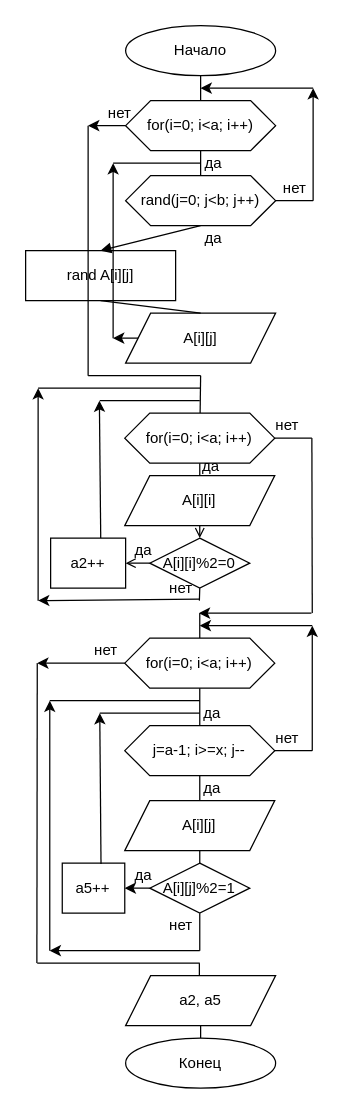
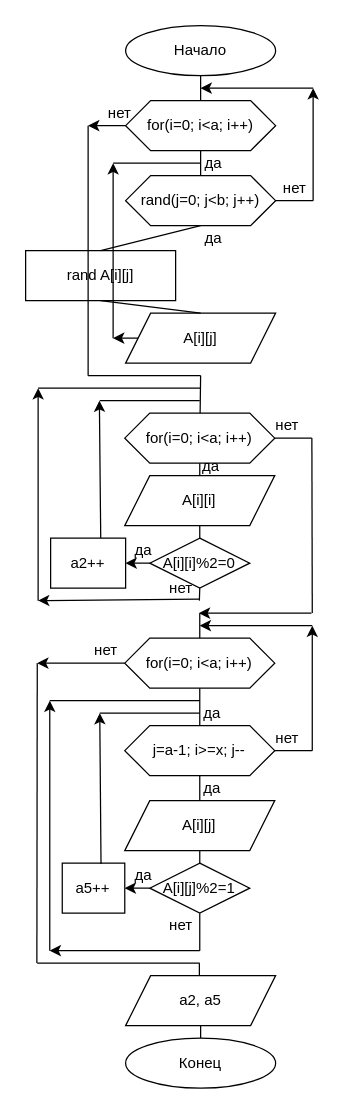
edge "rand(j=0; j<b; j++)" -> "rand A[i][j]": arrowhead block -> none
edge "A[i][i]" -> "A[i][i]%2=0": arrowhead open -> none
edge "A[i][i]%2=0" -> "a2++": arrowhead open -> classic
